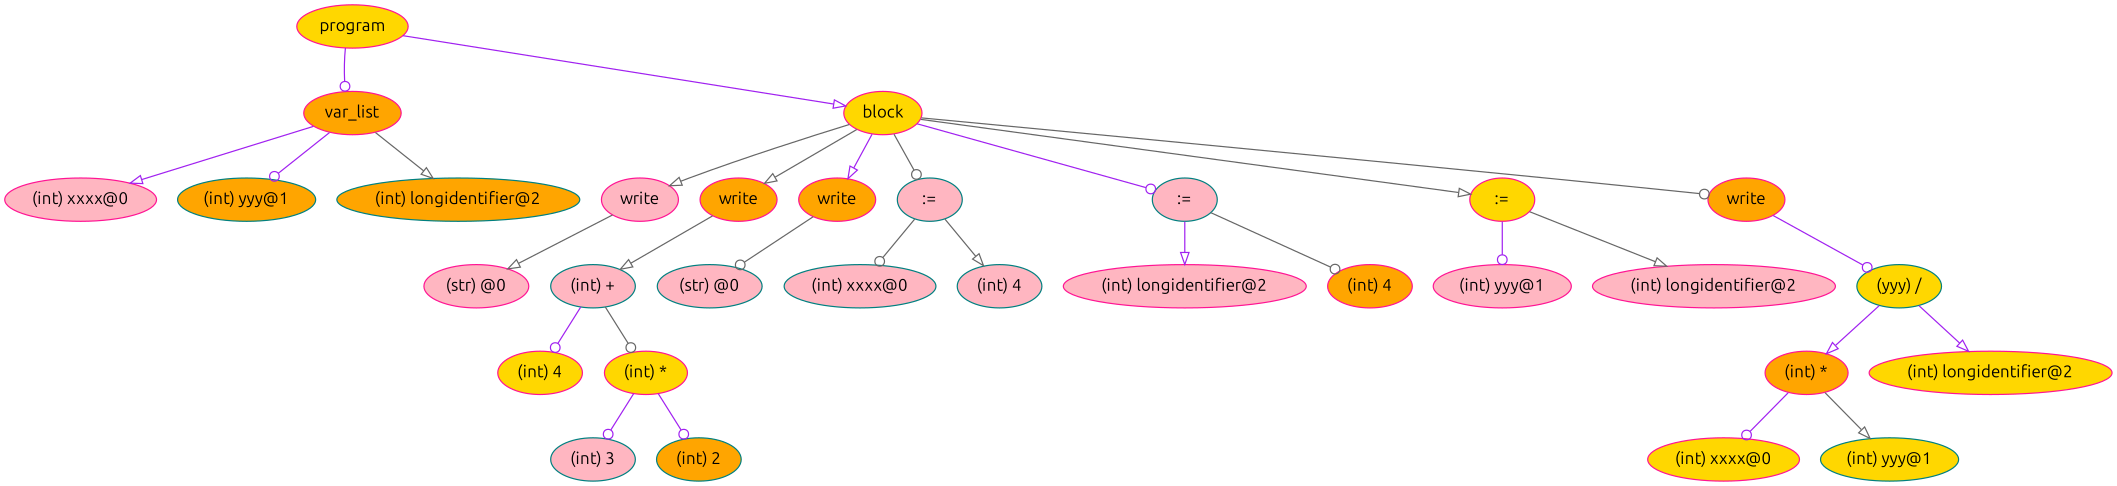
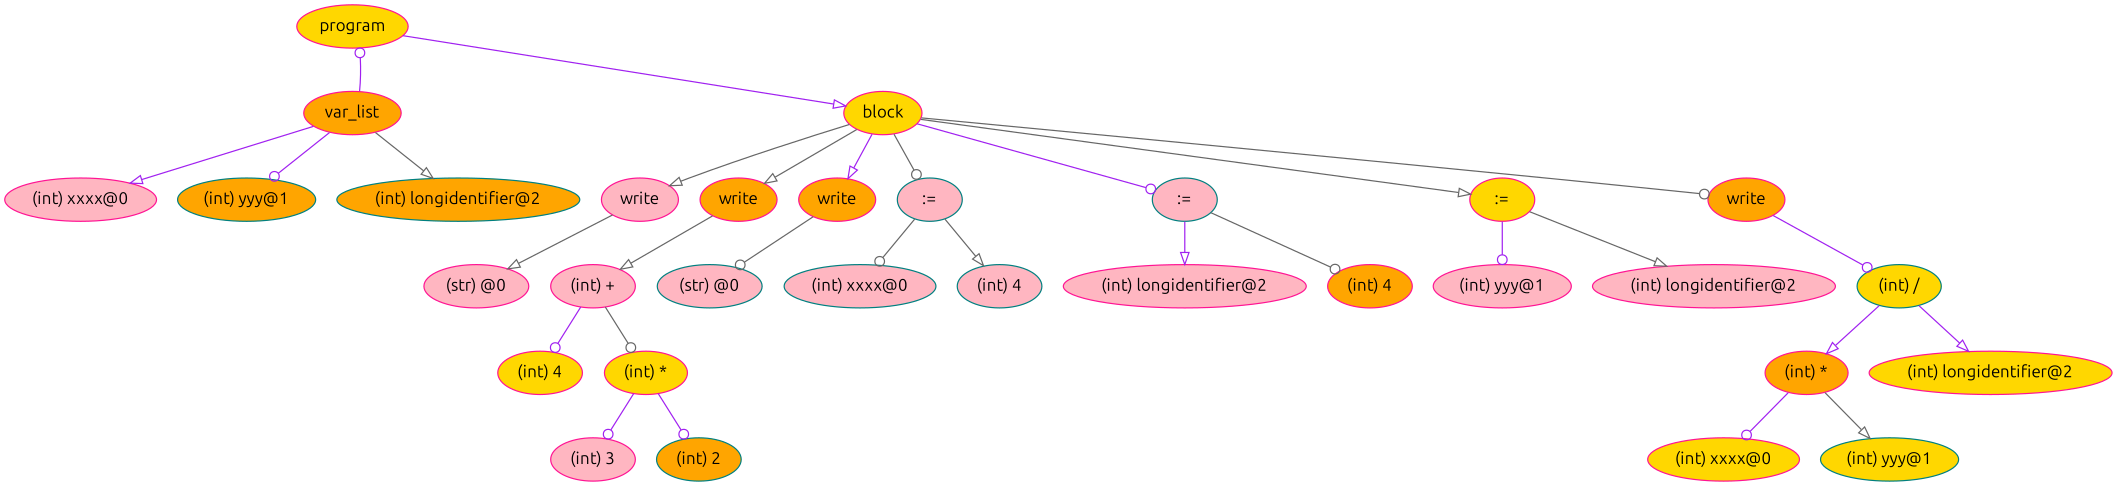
edge "program" -> "var_list": reversed
node "(int) +": color teal -> deeppink
node "(yyy) /": label "(yyy) /" -> "(int) /"
node "(int) 3": color teal -> deeppink
